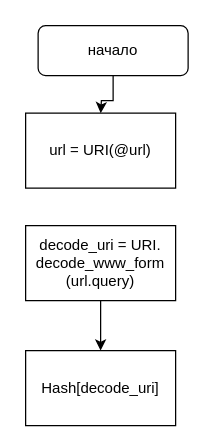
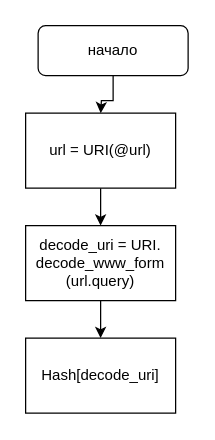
edge "url = URI(@url)" -> "decode_uri = URI. decode_www_form (url.query)": added
node "Hash[decode_uri]": moved (101, 388) -> (101, 376)
